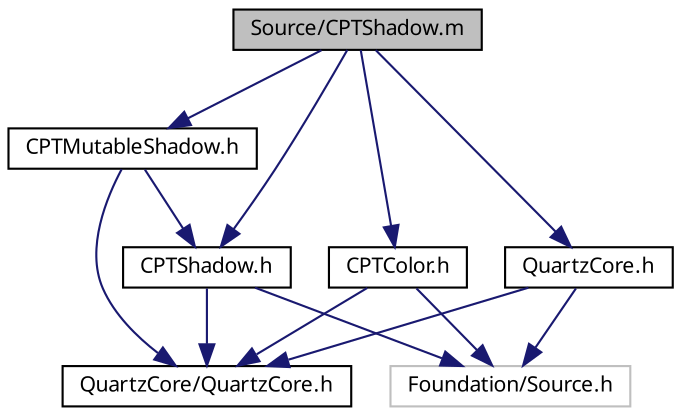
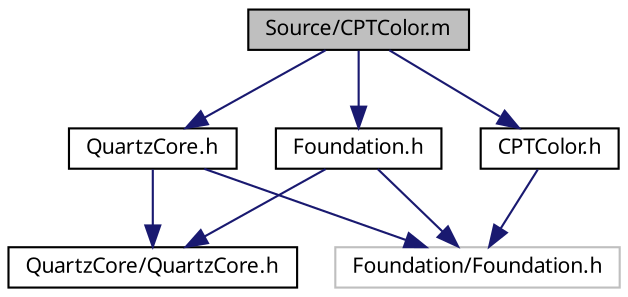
node "Source/CPTShadow.m": label "Source/CPTShadow.m" -> "Source/CPTColor.m"
node "CPTMutableShadow.h": removed
node "CPTShadow.h": label "CPTShadow.h" -> "Foundation.h"
edge "CPTColor.h" -> "QuartzCore/QuartzCore.h": removed
node "Foundation/Source.h": label "Foundation/Source.h" -> "Foundation/Foundation.h"
